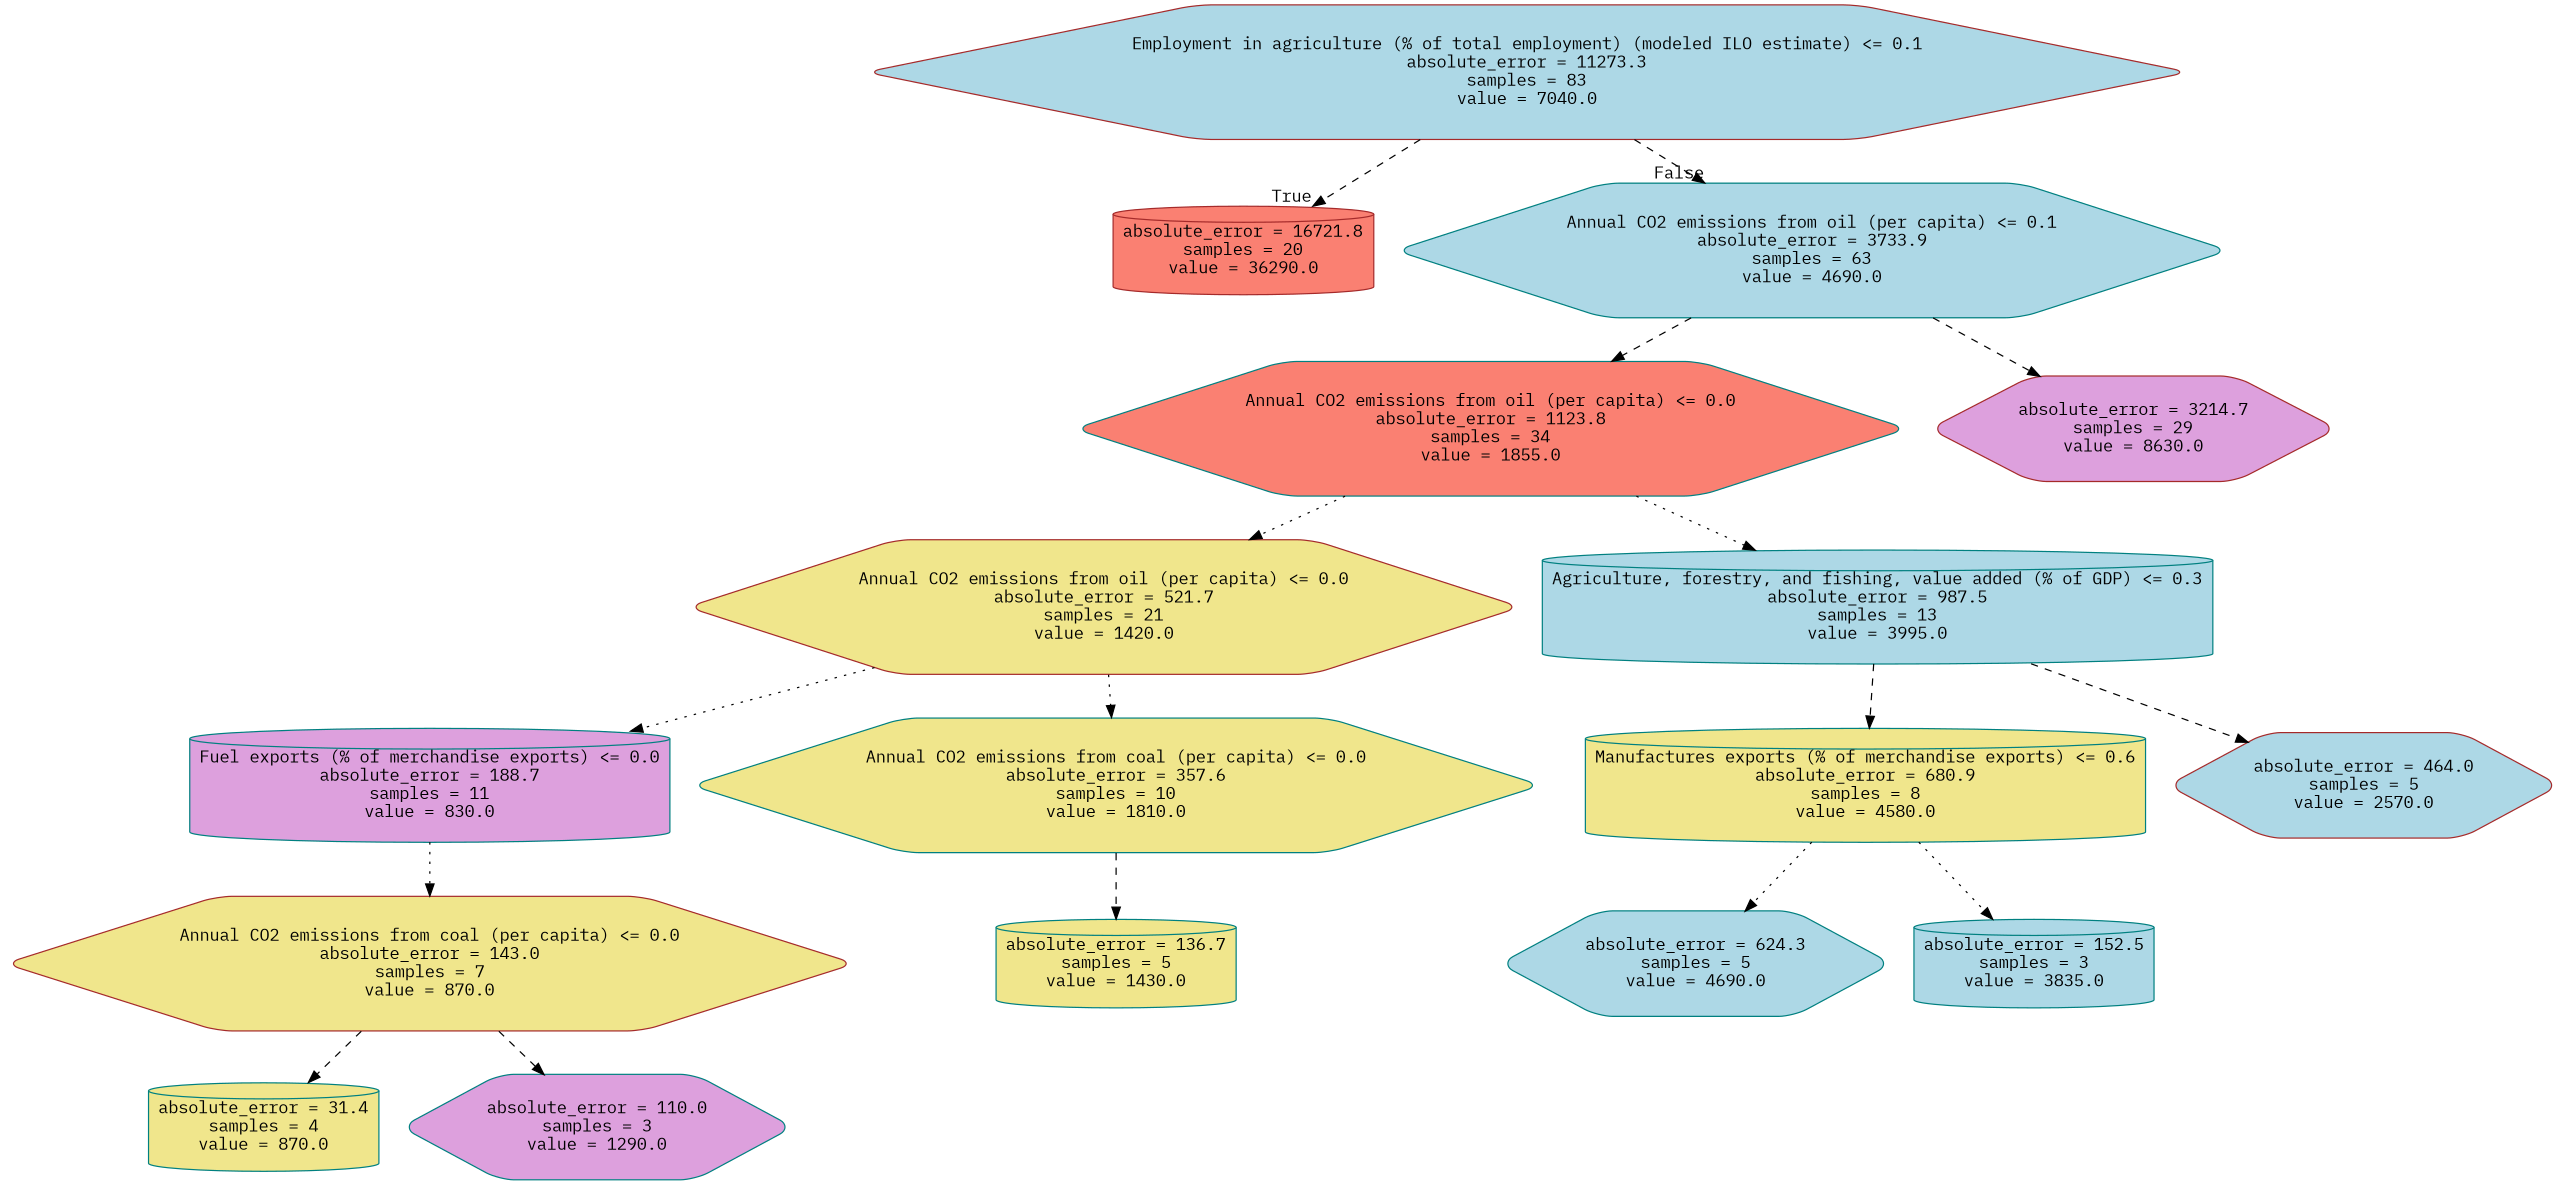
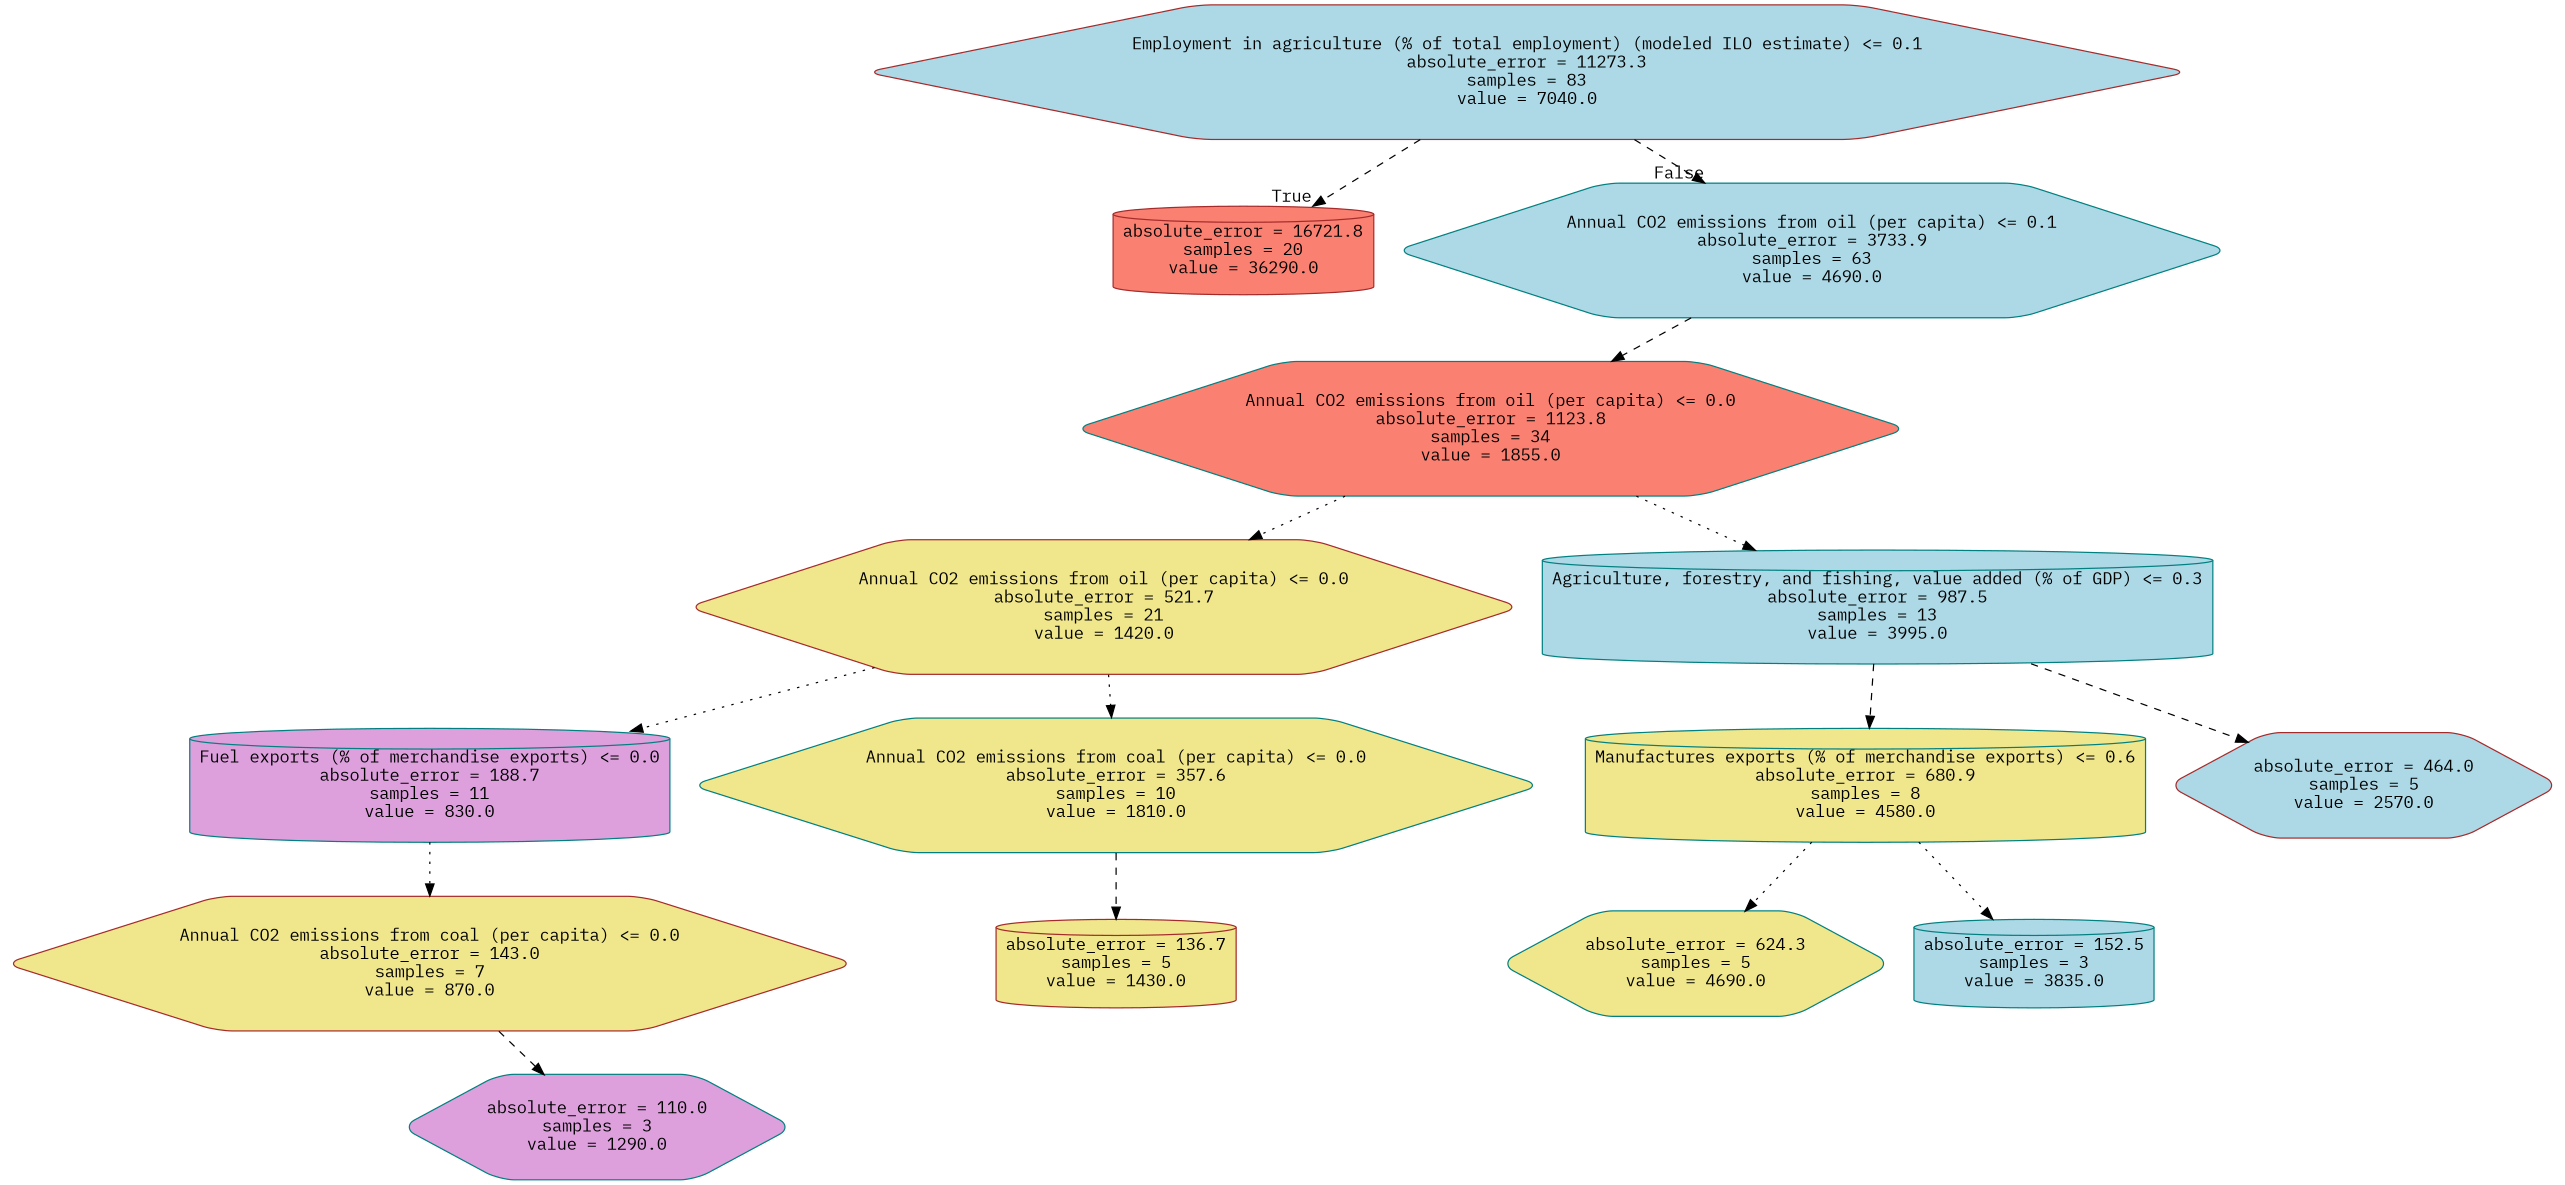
node "absolute_error = 3214.7 samples = 29 value = 8630.0": removed
node "absolute_error = 136.7 samples = 5 value = 1430.0": color teal -> brown
node "absolute_error = 624.3 samples = 5 value = 4690.0": fillcolor lightblue -> khaki
node "absolute_error = 31.4 samples = 4 value = 870.0": removed
